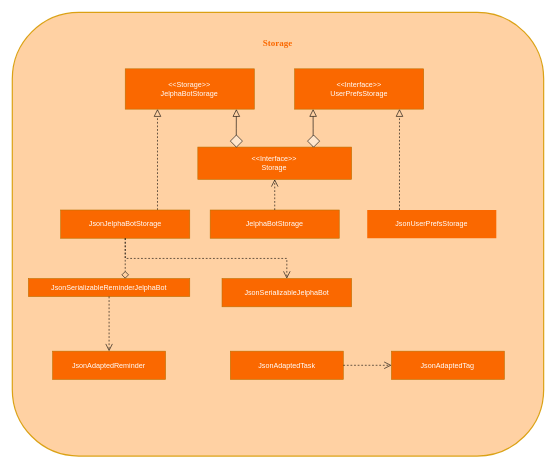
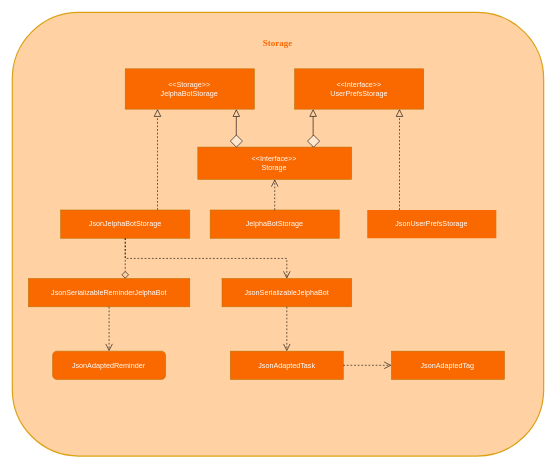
node "JsonSerializableReminderJelphaBot": size 161x18 -> 161x28
edge "JsonSerializableJelphaBot" -> "JsonAdaptedTask": added
node "JsonAdaptedReminder": shape rectangle -> rounded rectangle
